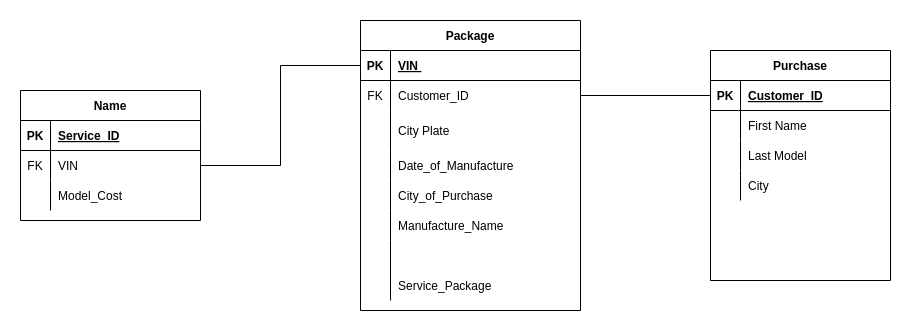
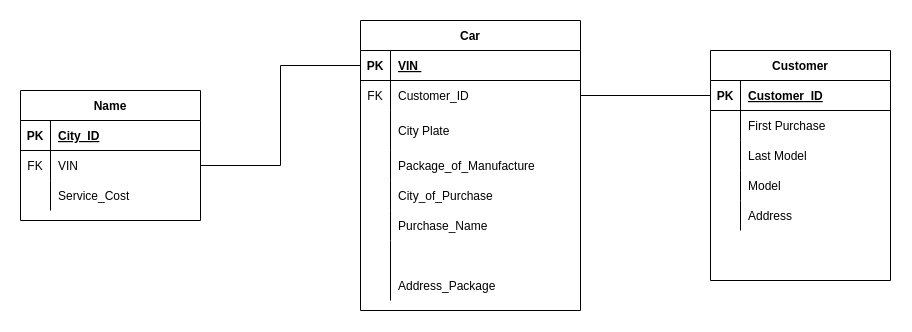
node "Package": label "Package" -> "Car"
node "Purchase": label "Purchase" -> "Customer"
node "First Name": label "First Name" -> "First Purchase"
node "Service_ID": label "Service_ID" -> "City_ID"
node "Date_of_Manufacture": label "Date_of_Manufacture" -> "Package_of_Manufacture"
node "City": label "City" -> "Model"
node "Model_Cost": label "Model_Cost" -> "Service_Cost"
node "Address": added
node "Manufacture_Name": label "Manufacture_Name" -> "Purchase_Name"
node "Service_Package": label "Service_Package" -> "Address_Package"
